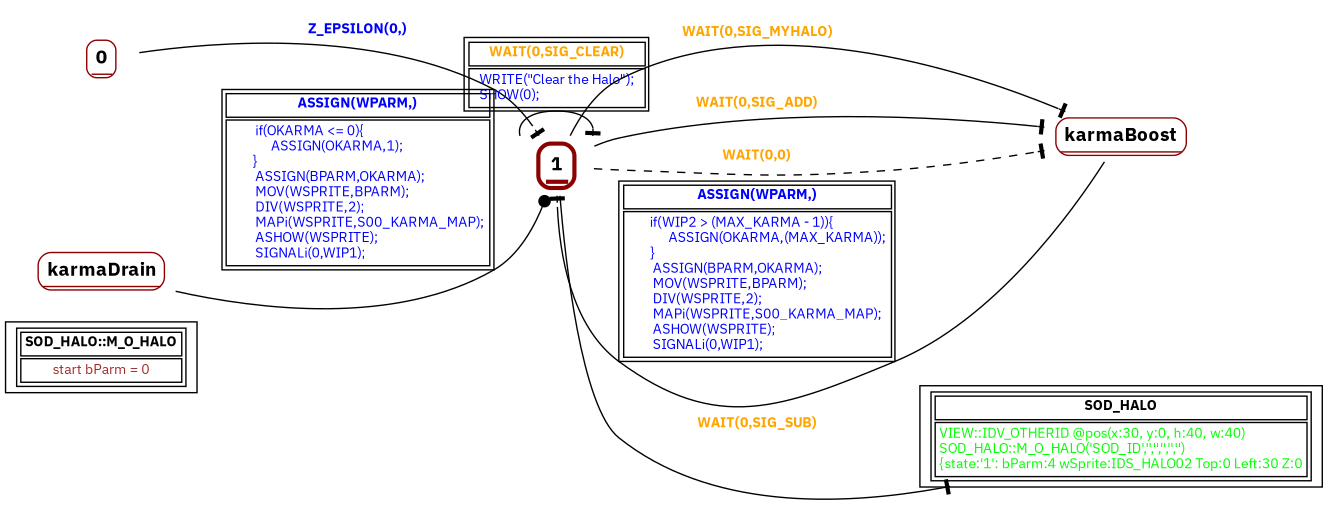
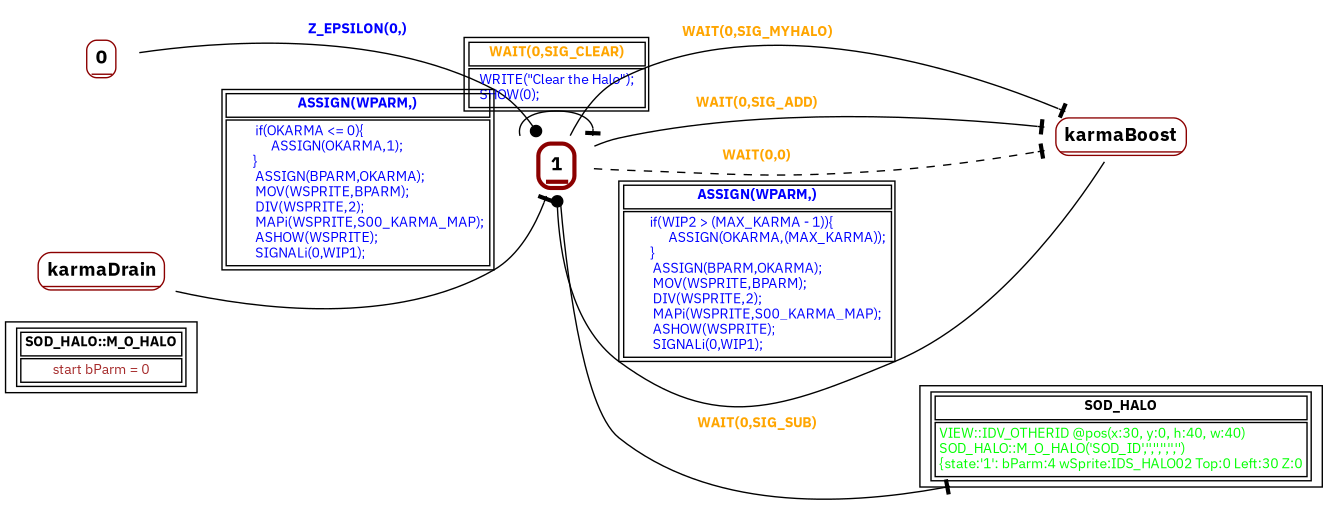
edge "0" -> "1": arrowhead tee -> dot
edge "karmaDrain" -> "1": arrowhead dot -> tee
edge "karmaBoost" -> "1": arrowhead tee -> dot
